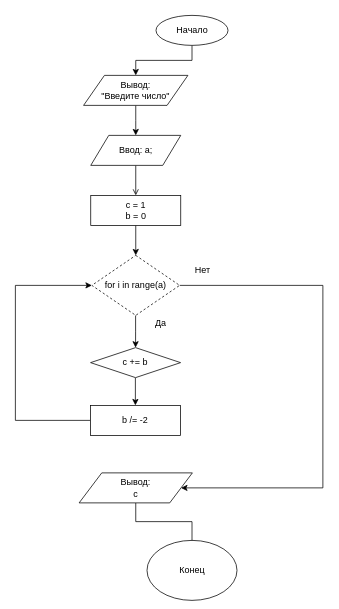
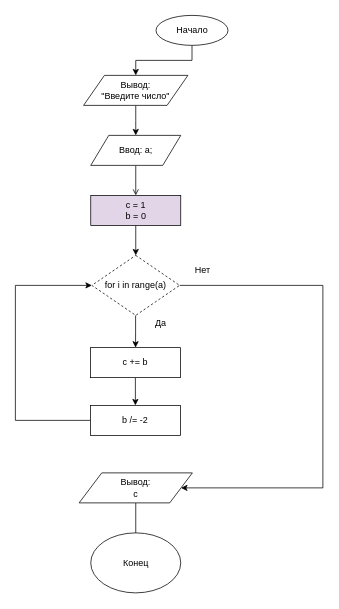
node "c = 1 b = 0": fillcolor #ffffff -> #e1d5e7
node "c += b": shape diamond -> rectangle
node "Конец": moved (192, 570) -> (136, 563)
